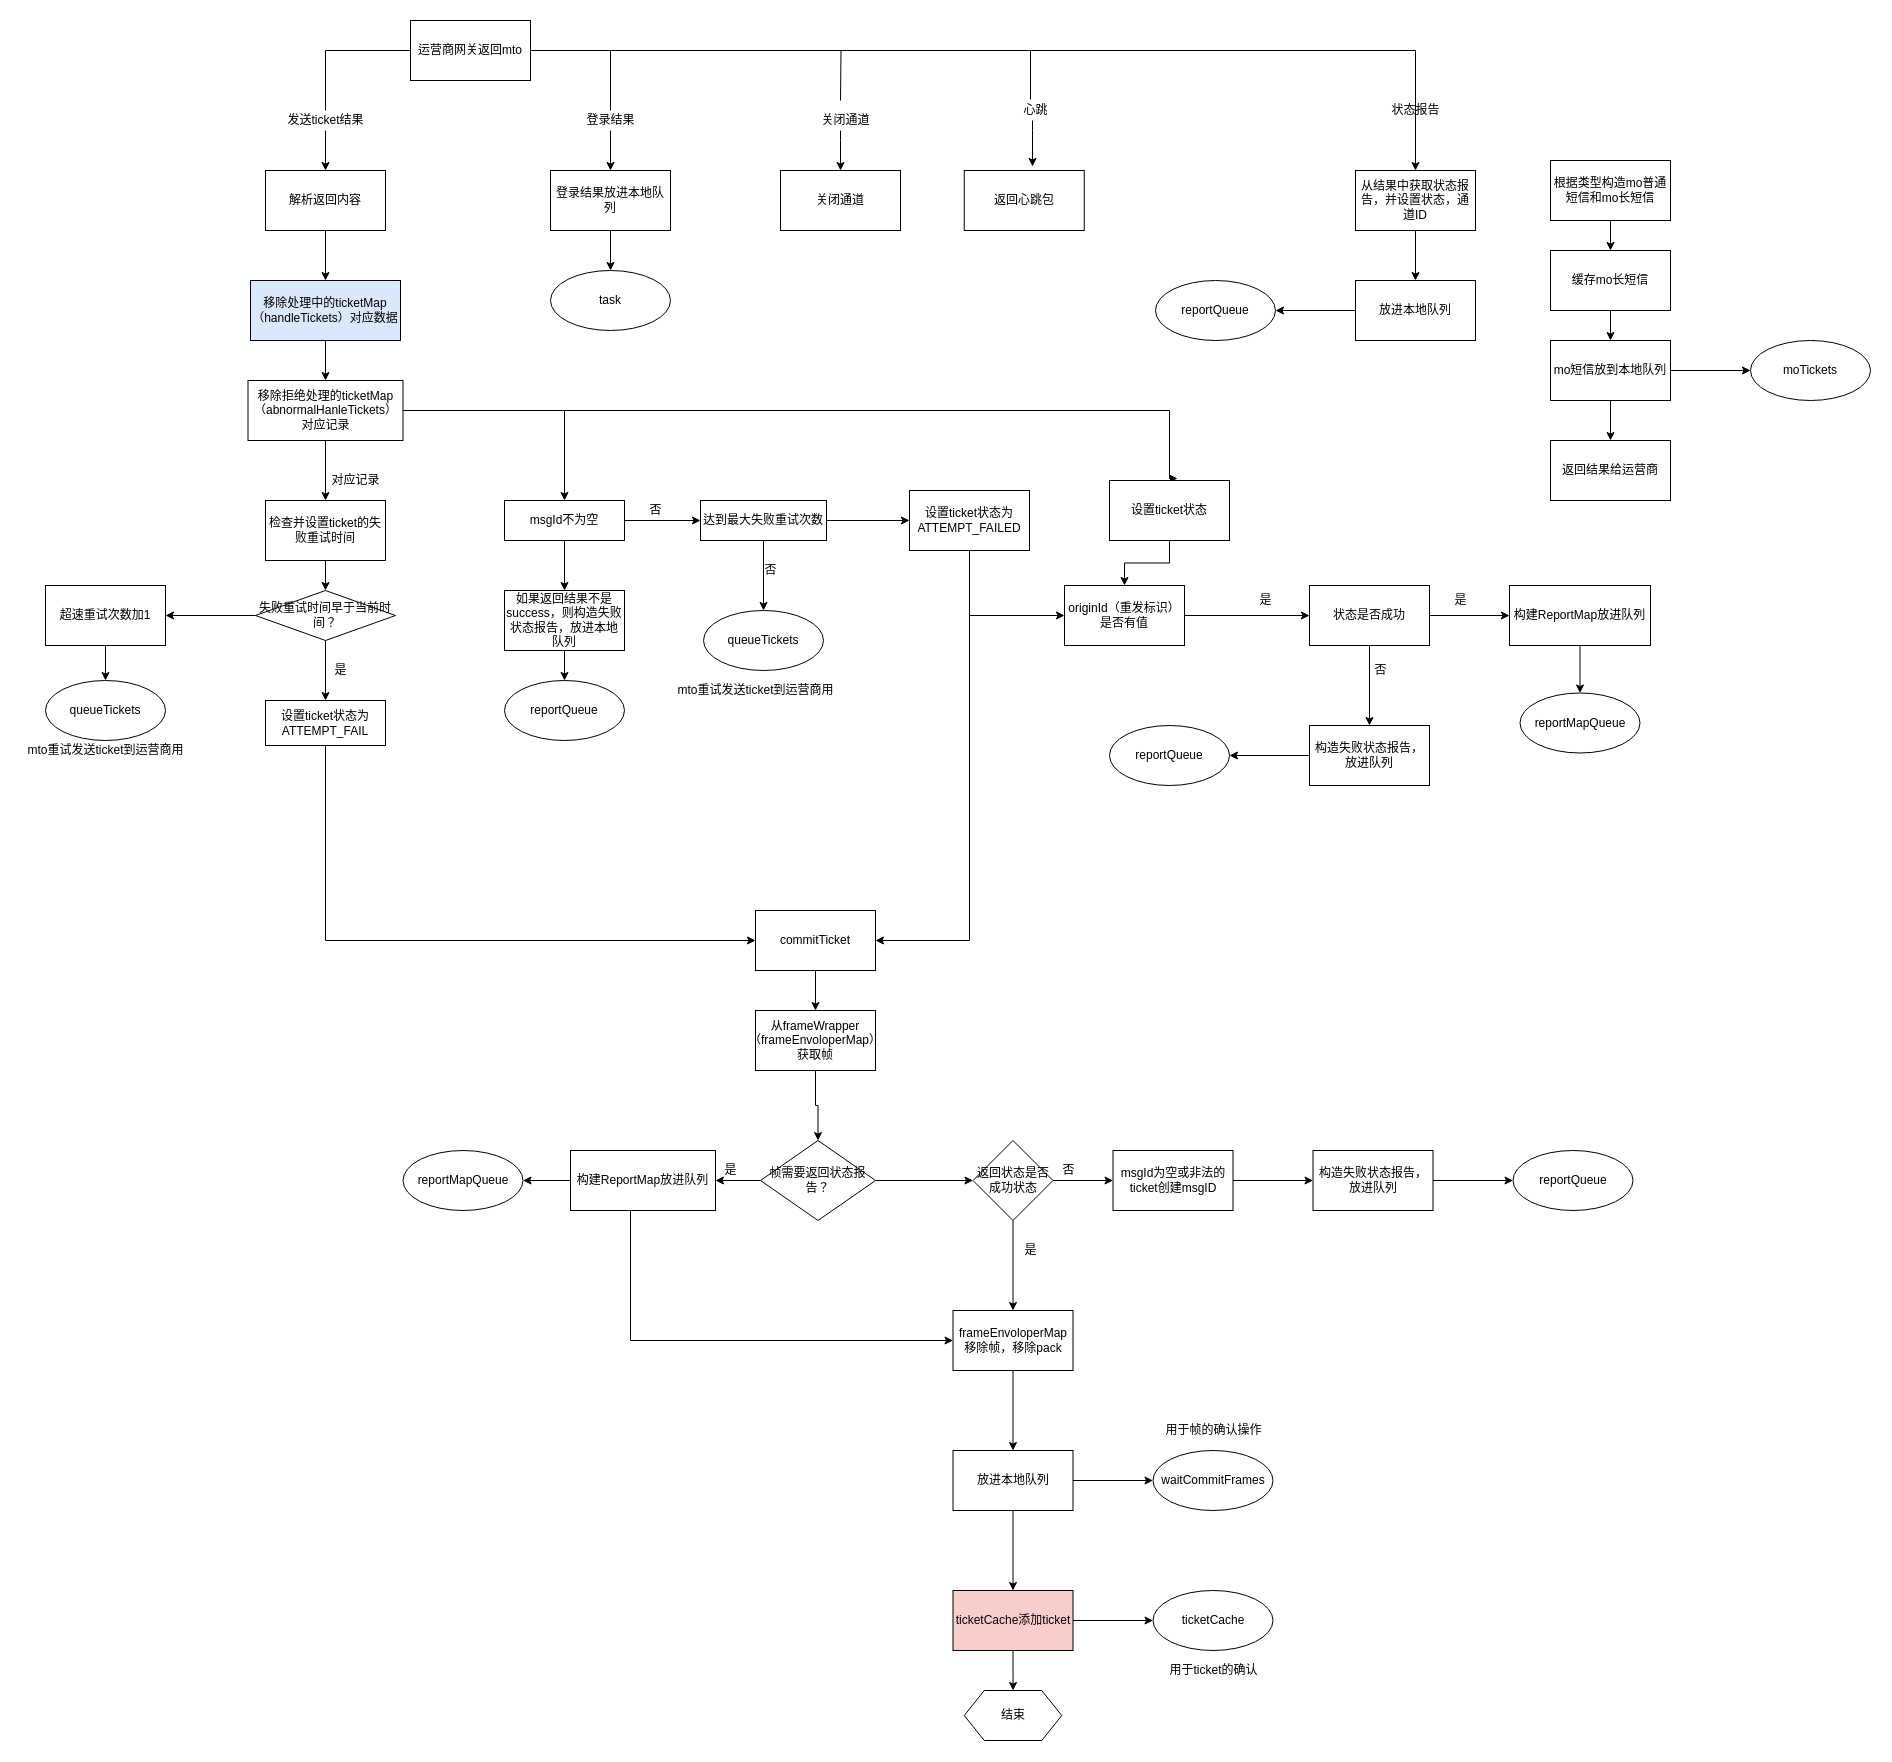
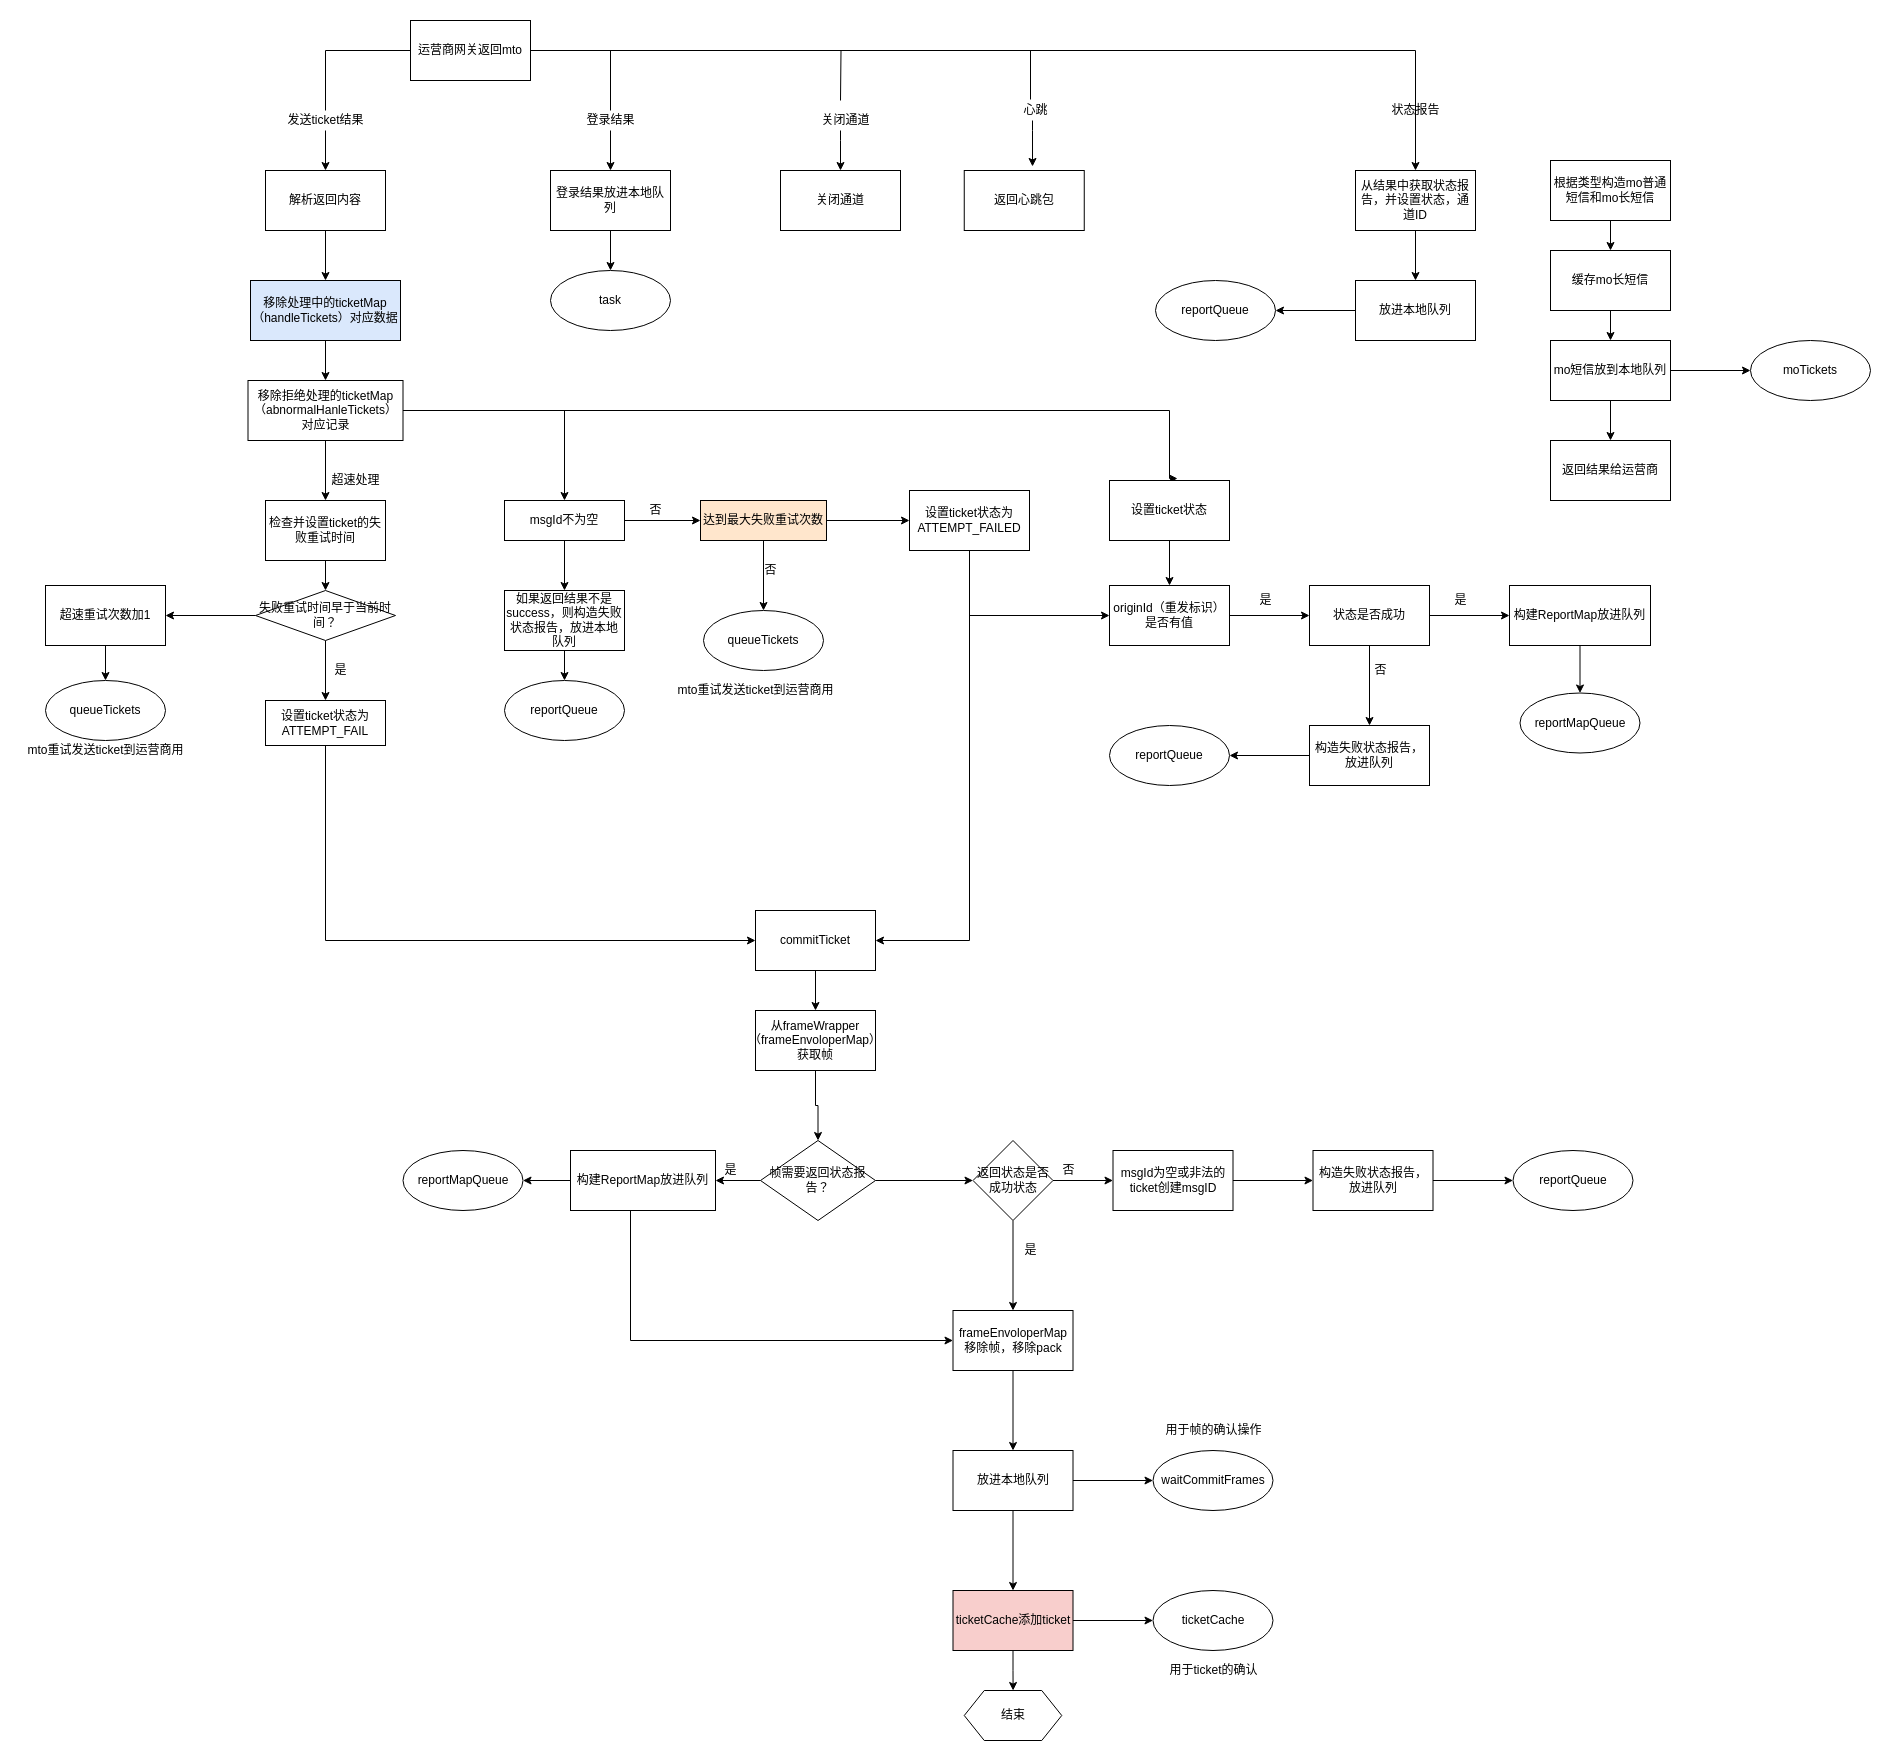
node "对应记录": label "对应记录" -> "超速处理"
node "达到最大失败重试次数": fillcolor #ffffff -> #ffe6cc
node "originId（重发标识）是否有值": moved (1125, 616) -> (1170, 616)
